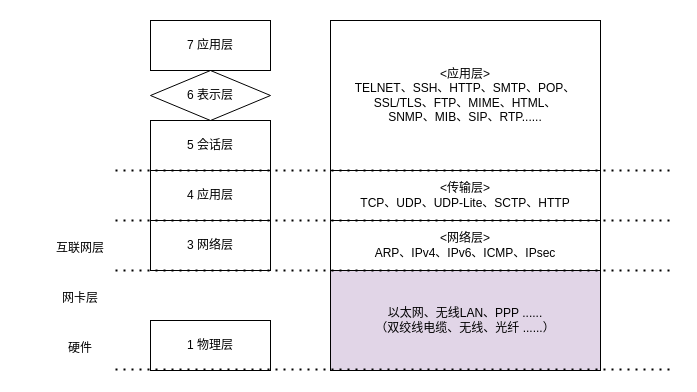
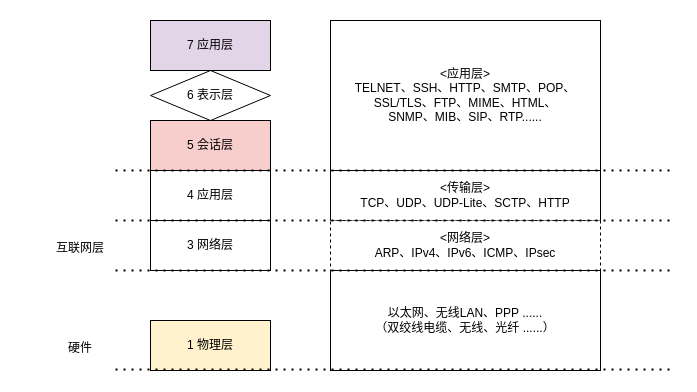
node "7 应用层": fillcolor #ffffff -> #e1d5e7
node "5 会话层": fillcolor #ffffff -> #f8cecc
node "<网络层> ARP、IPv4、IPv6、ICMP、IPsec": style solid -> dashed
node "网卡层": removed
node "以太网、无线LAN、PPP ...... （双绞线电缆、无线、光纤 ......）": fillcolor #e1d5e7 -> #ffffff
node "1 物理层": fillcolor #ffffff -> #fff2cc
